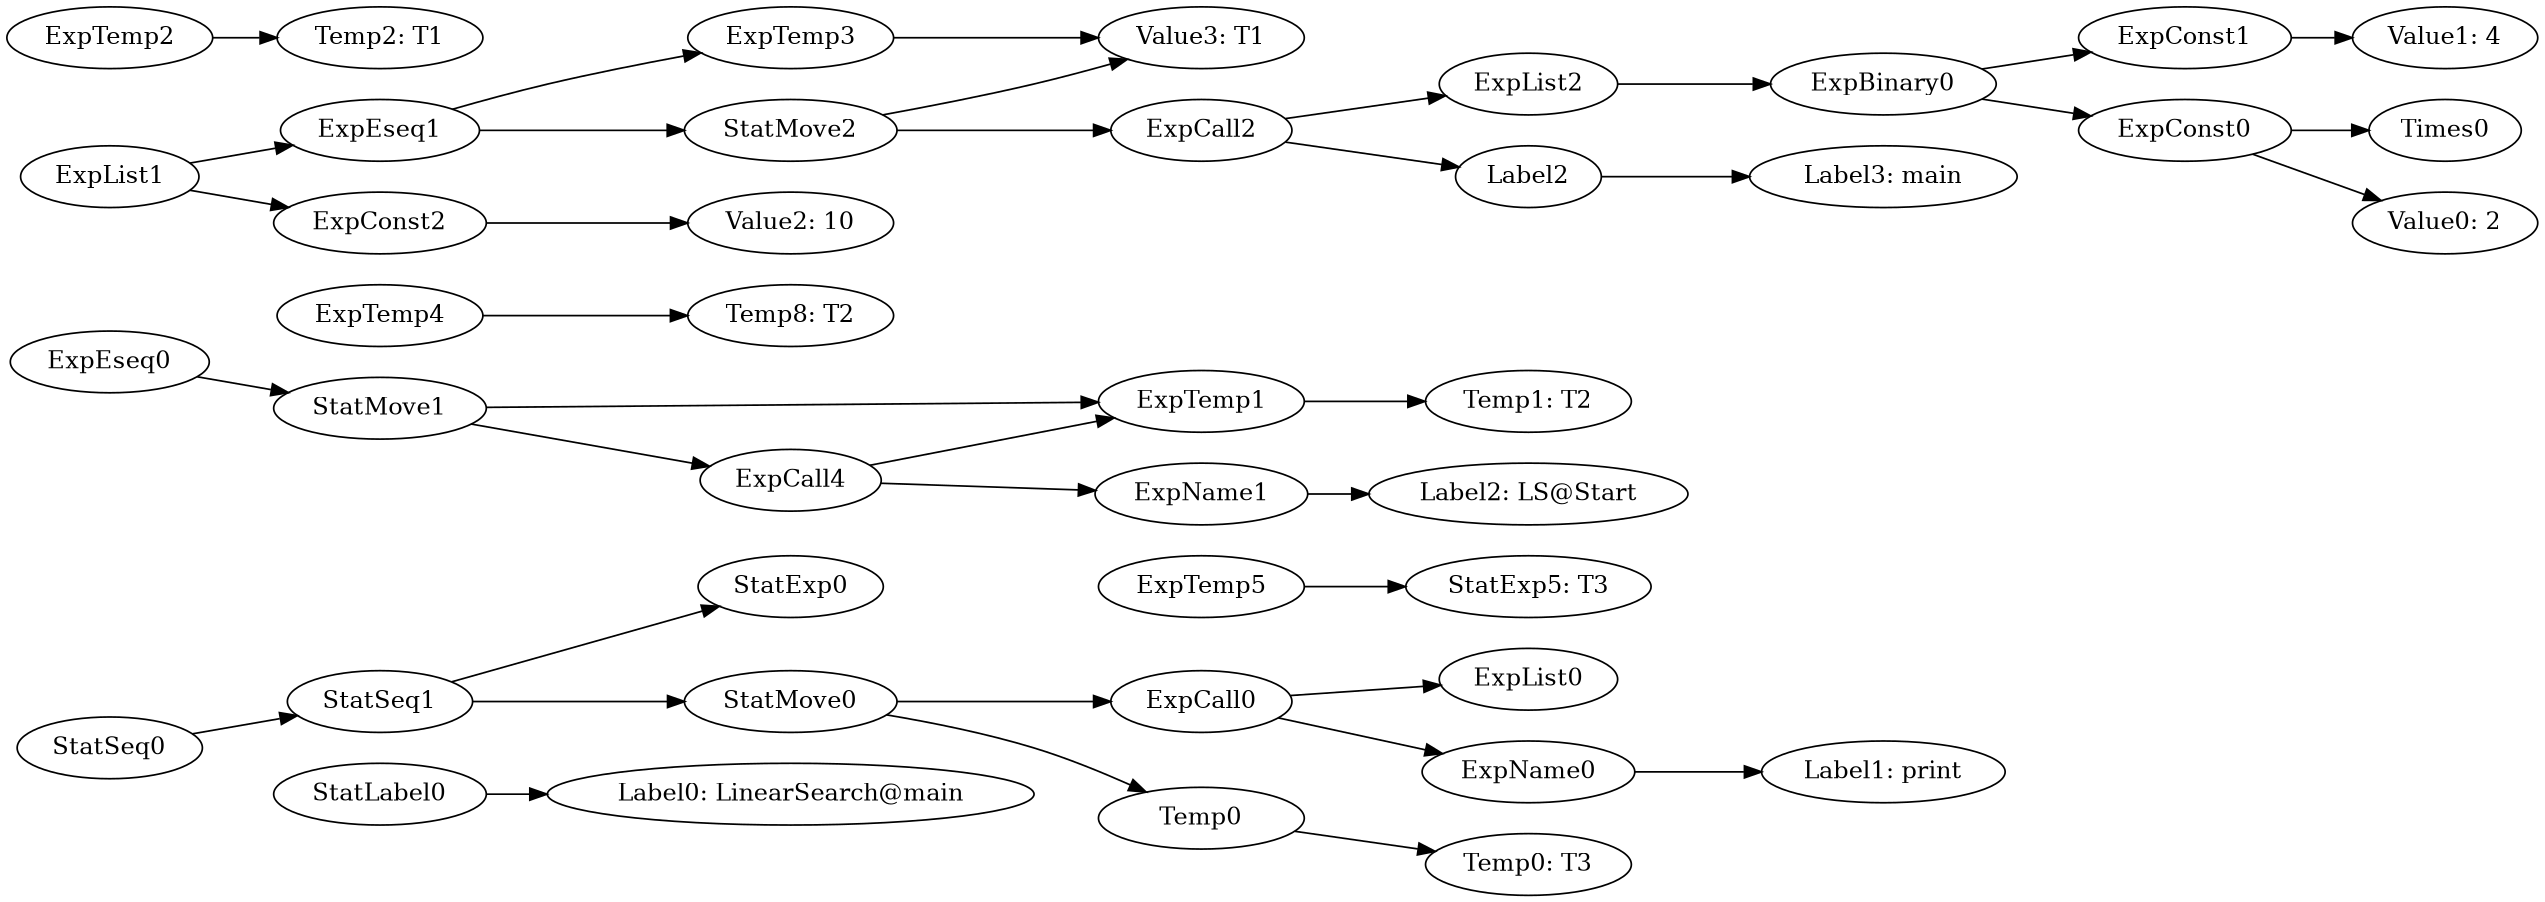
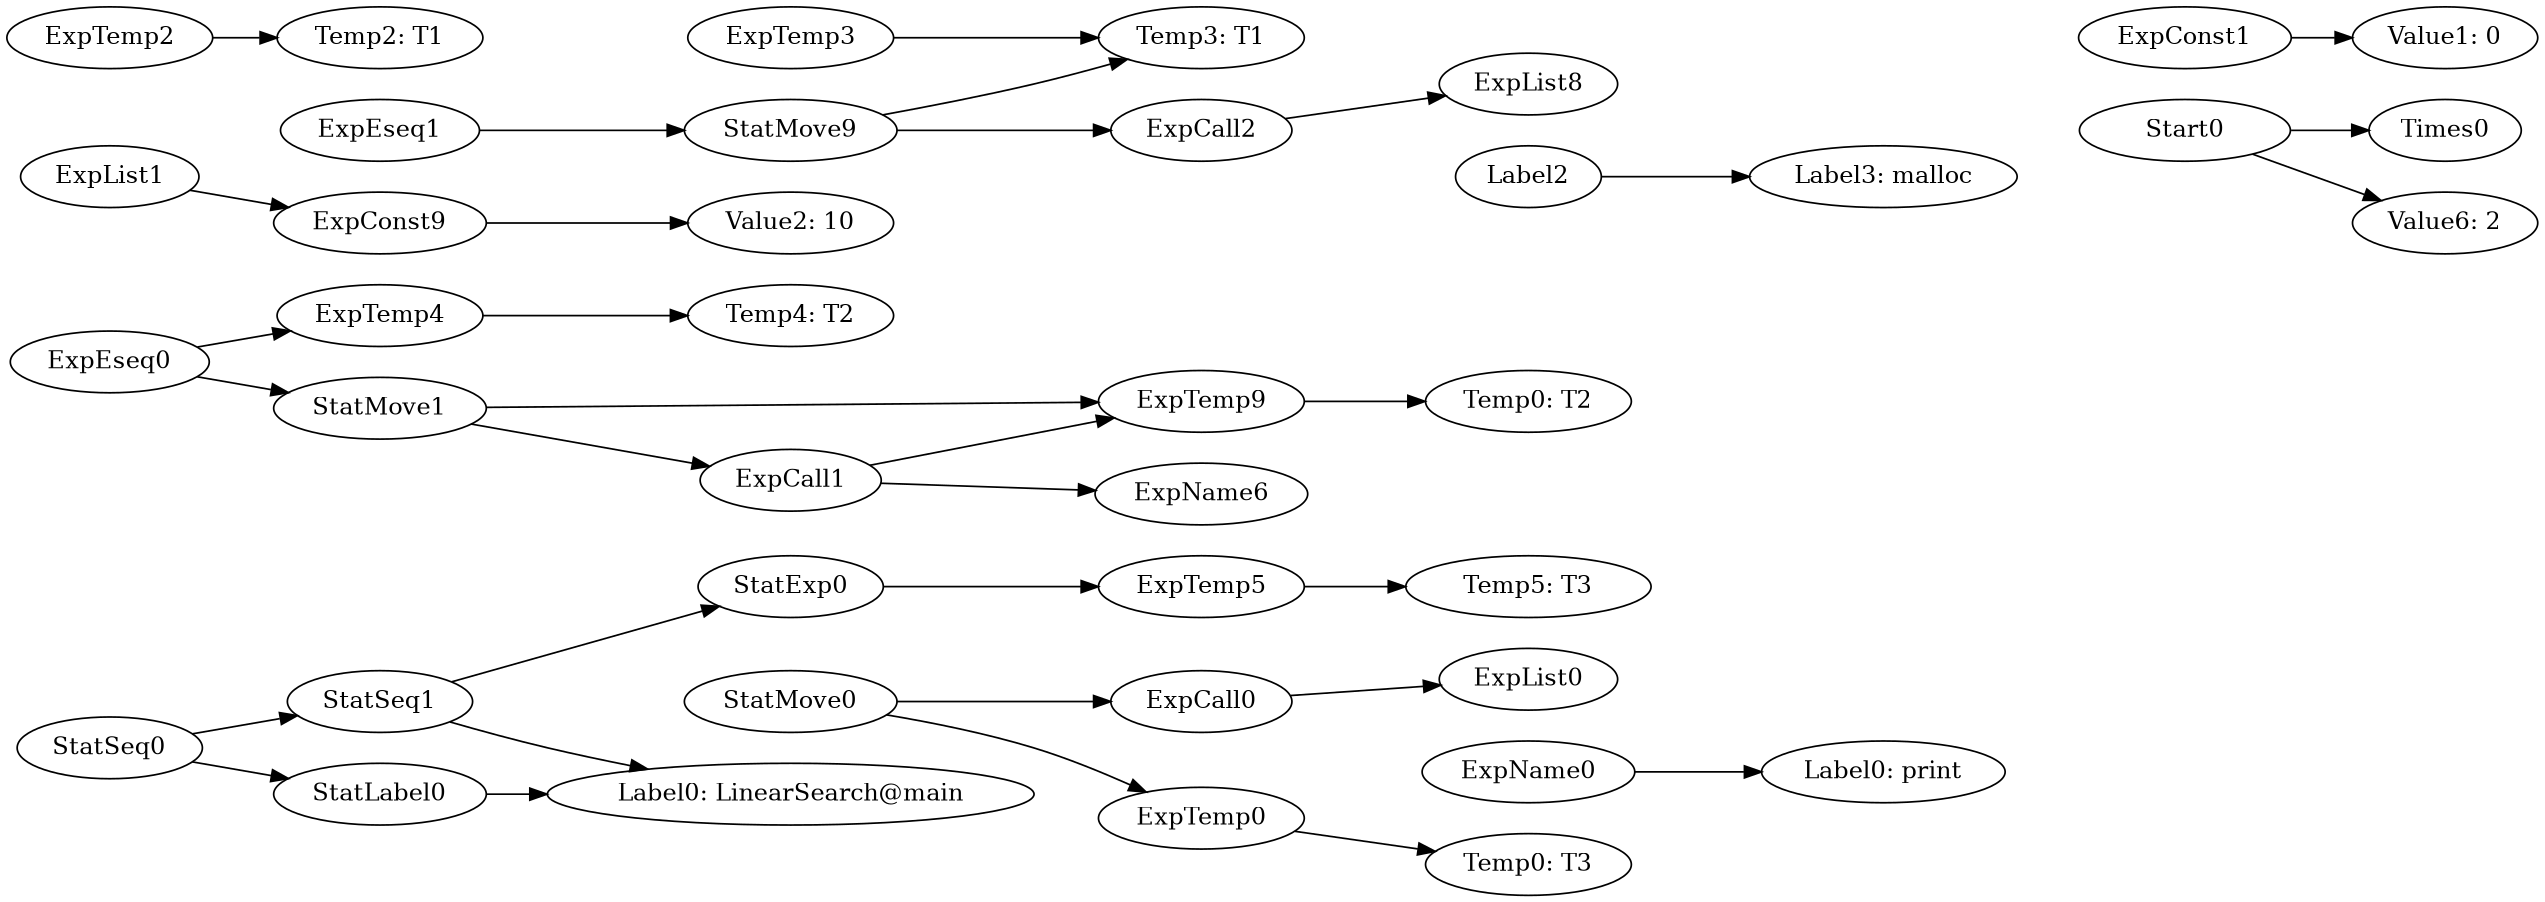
node "Value3: T1": label "Value3: T1" -> "Temp3: T1"
node "Value1: 4": label "Value1: 4" -> "Value1: 0"
edge "ExpEseq1" -> "ExpTemp3": removed
node "ExpList2": label "ExpList2" -> "ExpList8"
node "ExpBinary0": removed
node "StatMove2": label "StatMove2" -> "StatMove9"
node "ExpConst0": label "ExpConst0" -> "Start0"
edge "ExpCall2" -> "Label2": removed
edge "ExpList1" -> "ExpEseq1": removed
node "Label3: main": label "Label3: main" -> "Label3: malloc"
node "ExpConst2": label "ExpConst2" -> "ExpConst9"
node "Value0: 2": label "Value0: 2" -> "Value6: 2"
node "Temp8: T2": label "Temp8: T2" -> "Temp4: T2"
edge "ExpEseq0" -> "ExpTemp4": added
node "ExpTemp1": label "ExpTemp1" -> "ExpTemp9"
node "Temp1: T2": label "Temp1: T2" -> "Temp0: T2"
node "ExpCall4": label "ExpCall4" -> "ExpCall1"
node "ExpName1": label "ExpName1" -> "ExpName6"
node "Label2: LS@Start": removed
edge "StatExp0" -> "ExpTemp5": added
node "StatExp5: T3": label "StatExp5: T3" -> "Temp5: T3"
edge "StatSeq1" -> "StatMove0": now "StatSeq1" -> "Label0: LinearSearch@main"
edge "ExpCall0" -> "ExpName0": removed
edge "StatSeq0" -> "StatLabel0": added
node "Label1: print": label "Label1: print" -> "Label0: print"
node "Temp0": label "Temp0" -> "ExpTemp0"
